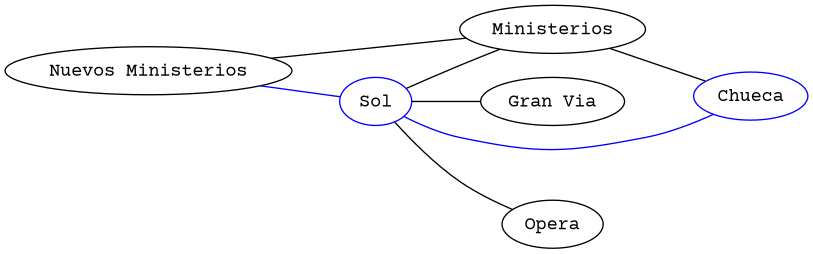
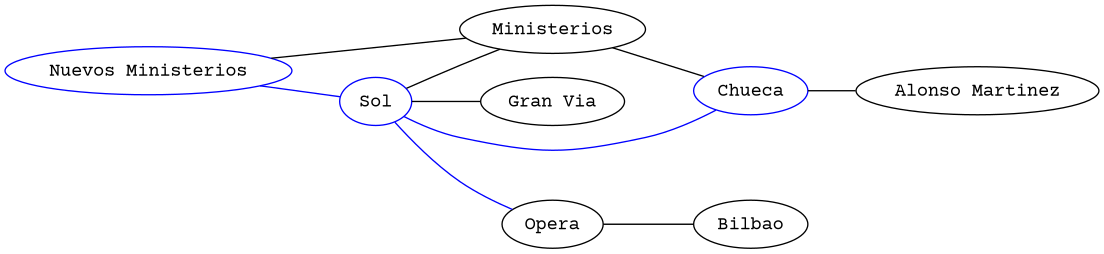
node "Nuevos Ministerios": color black -> blue
node "Alonso Martinez": added
edge "Sol" -- "Opera": color black -> blue
node "Bilbao": added
